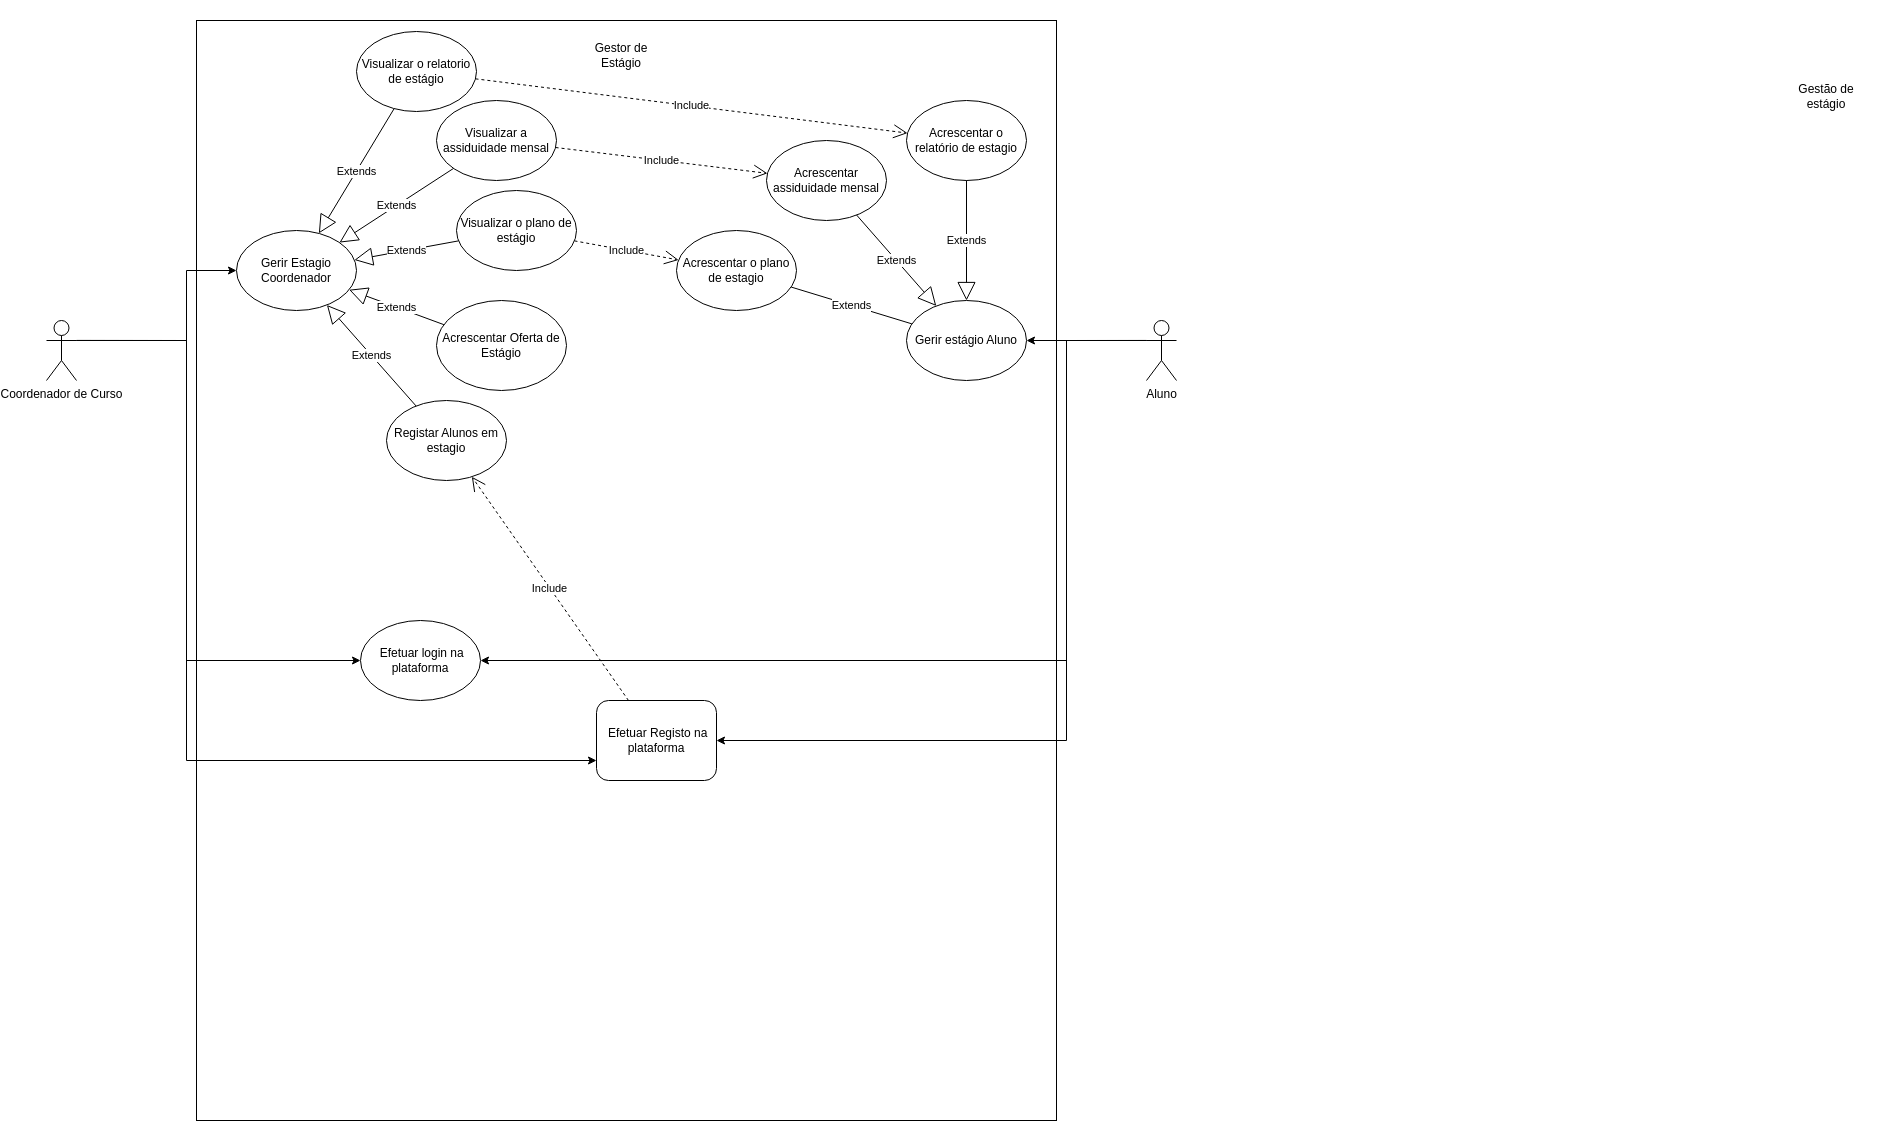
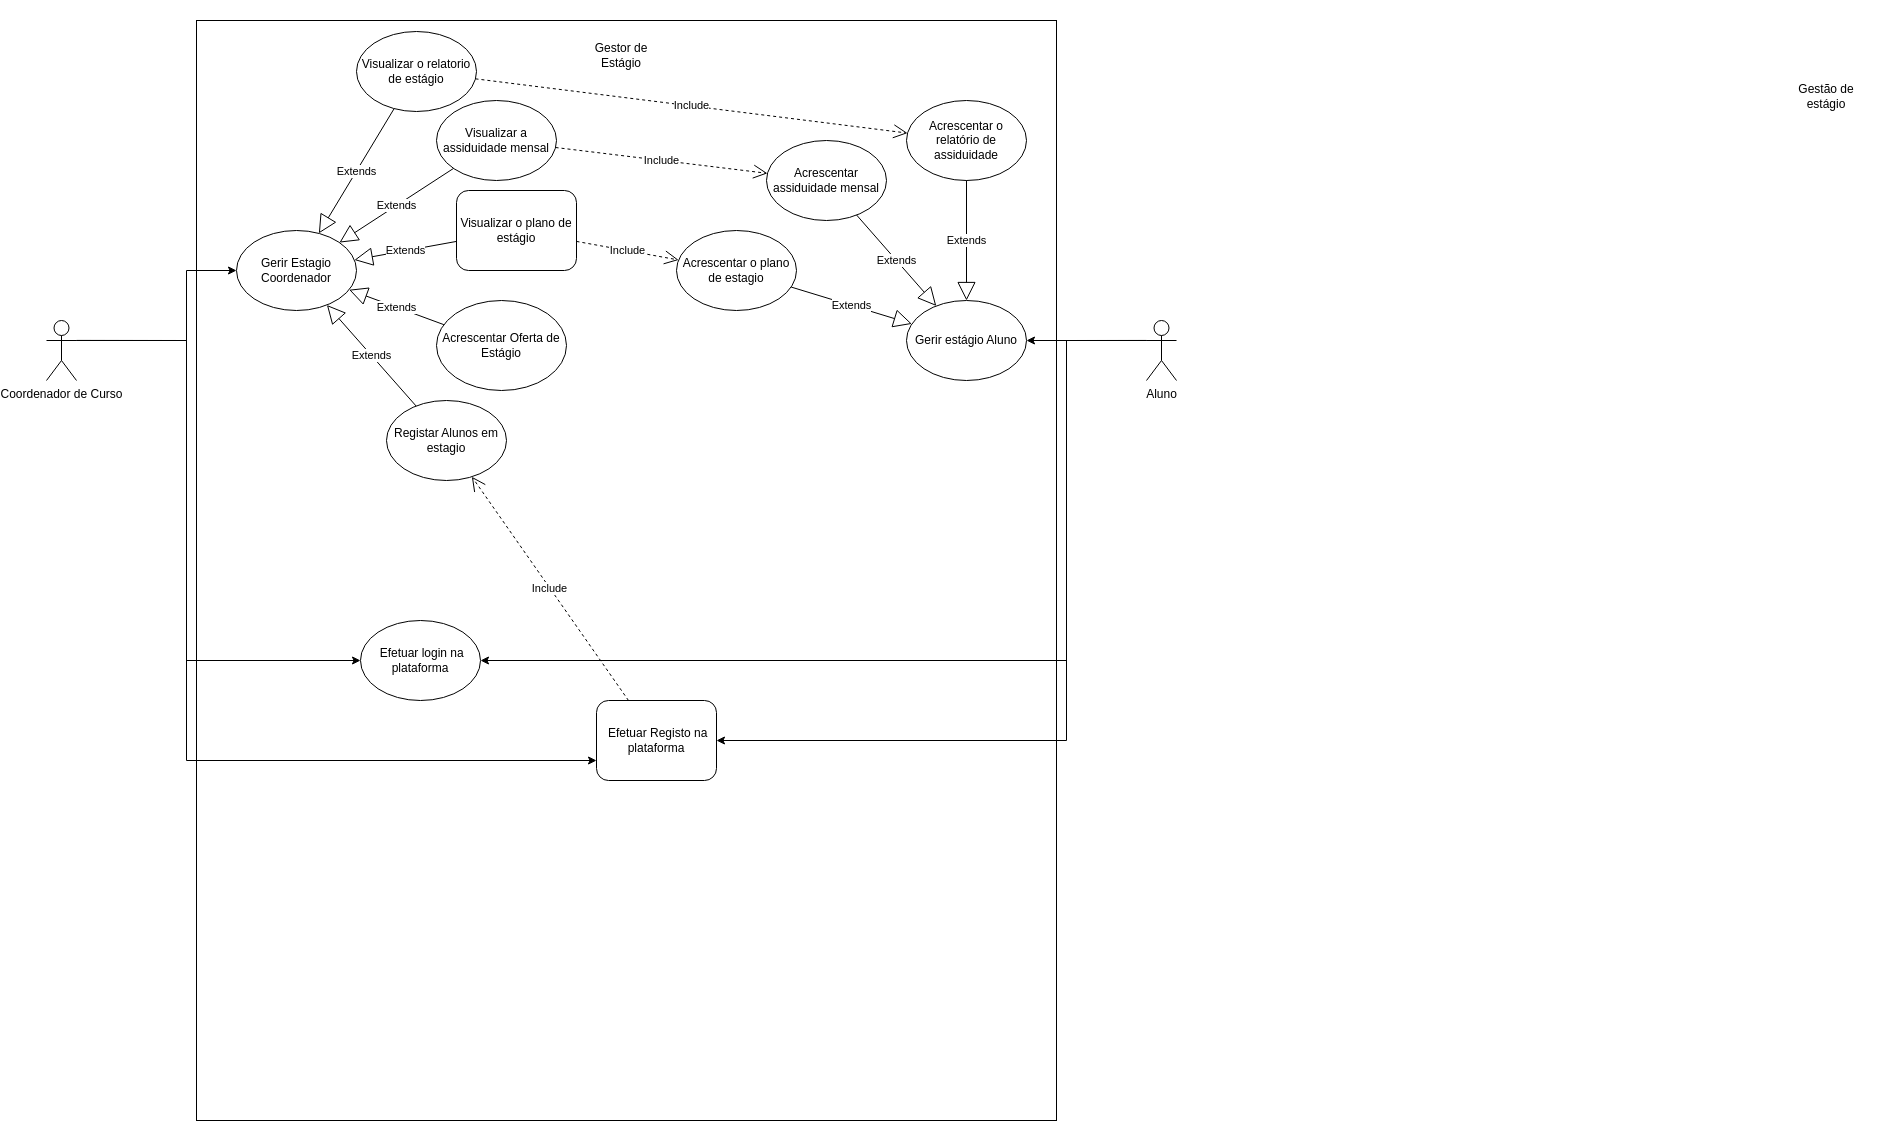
node "Acrescentar o relatório de estagio": label "Acrescentar o relatório de estagio" -> "Acrescentar o relatório de assiduidade"
node "Visualizar o plano de estágio": shape ellipse -> rounded rectangle
edge "Acrescentar o plano de estagio" -- "Gerir estágio Aluno": arrowhead none -> block
